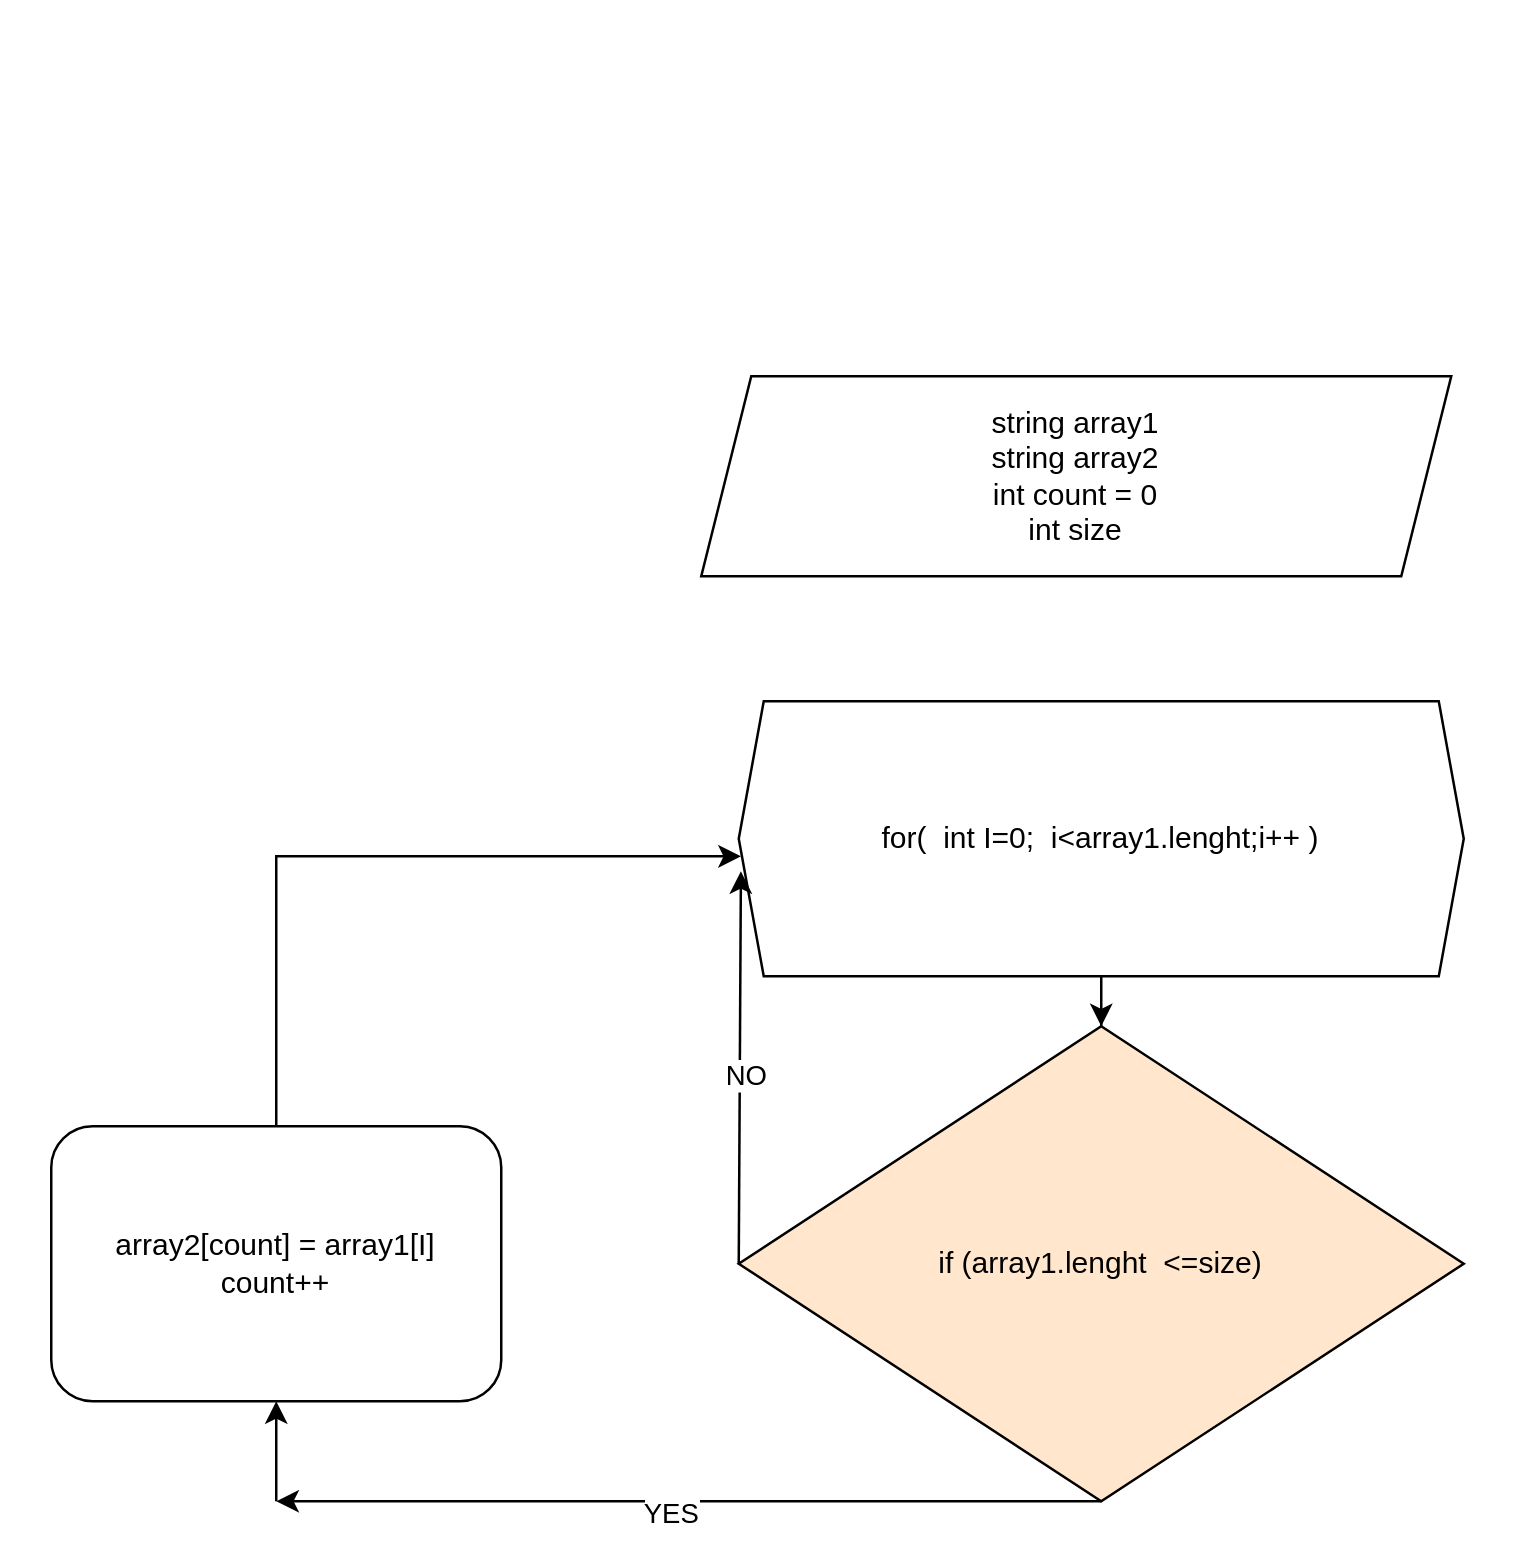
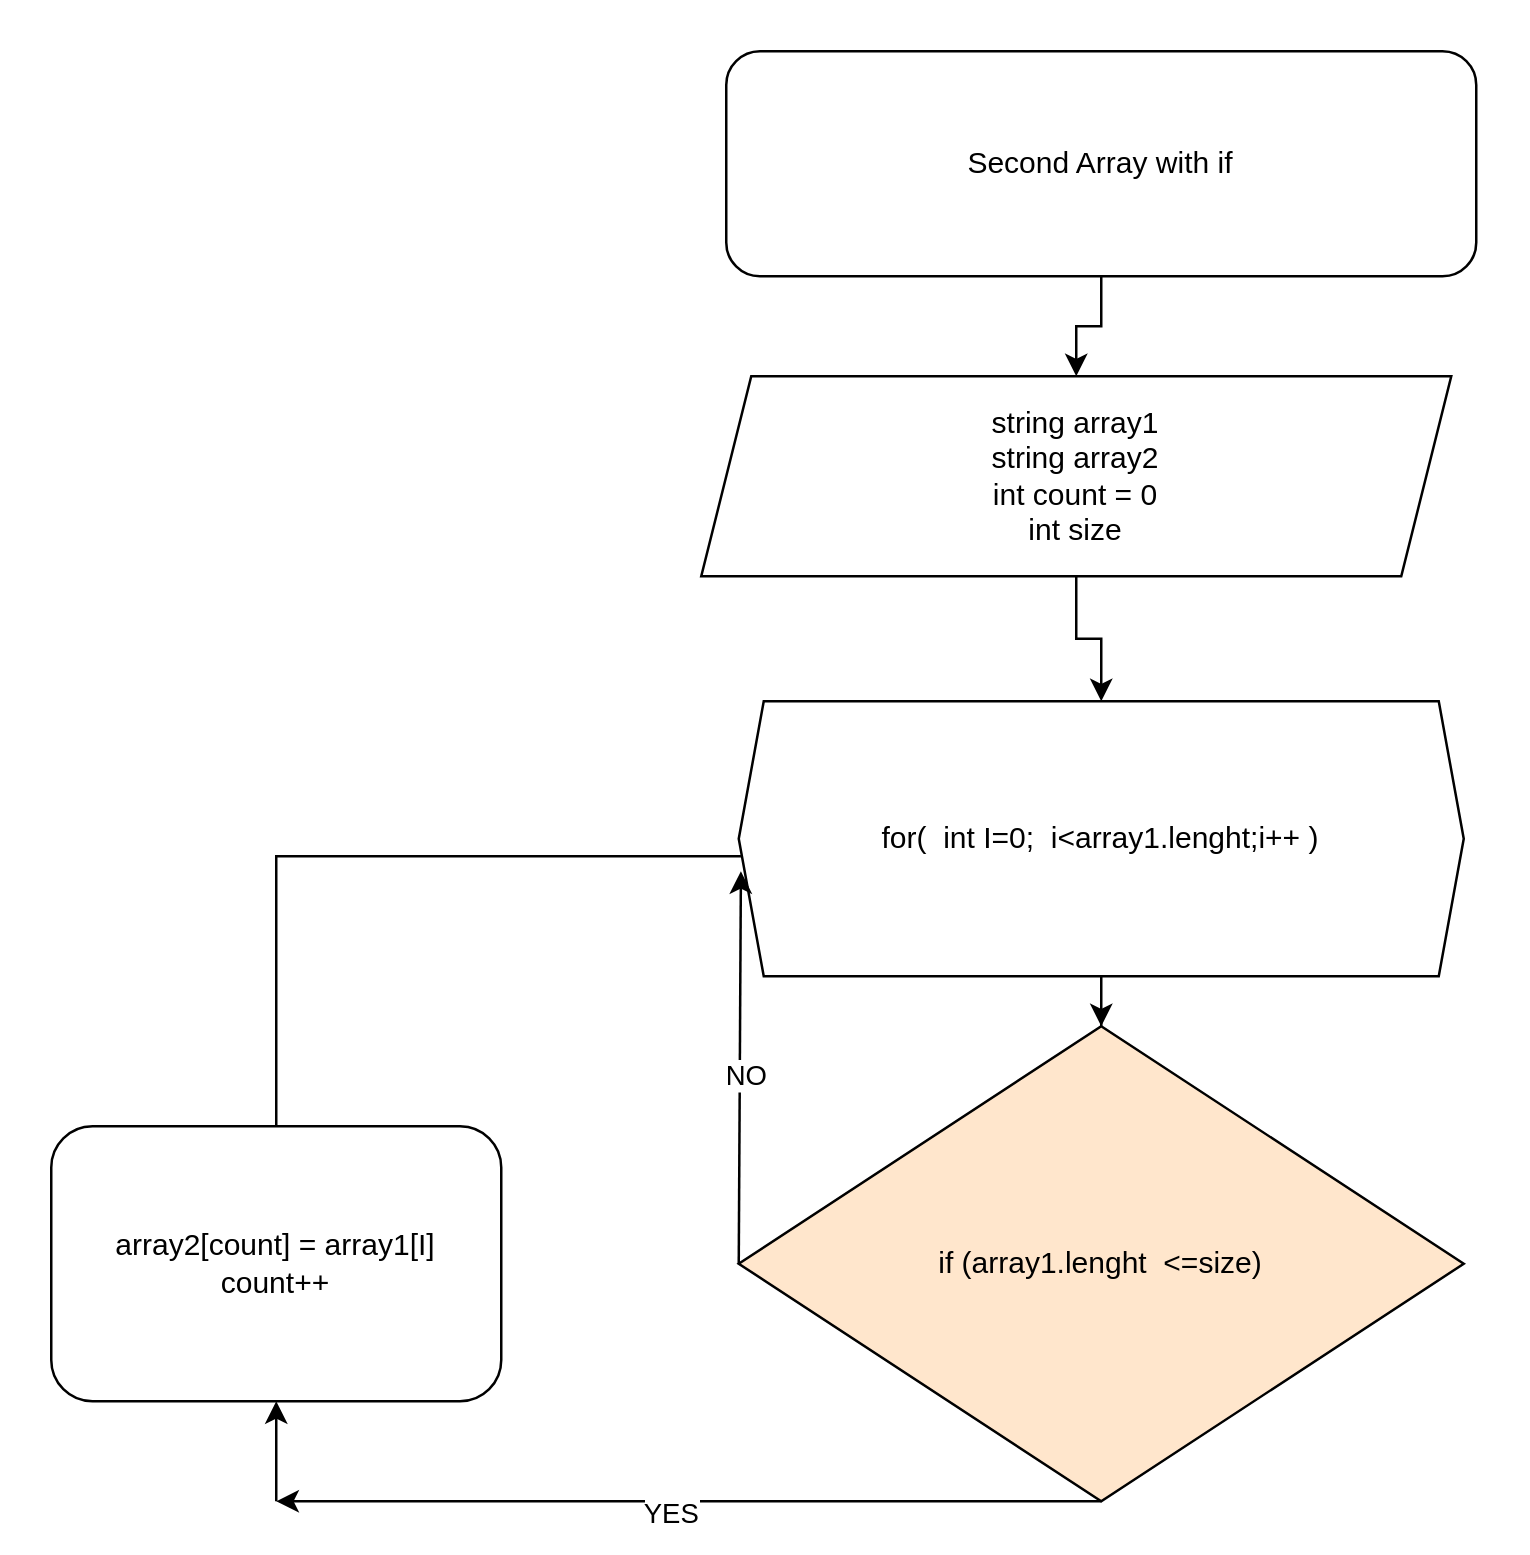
node "Second Array with if": added
edge "Second Array with if" -> "string array1 string array2 int count = 0 int size": added
edge "string array1 string array2 int count = 0 int size" -> "for( int I=0; i<array1.lenght;i++ )": added
edge "array2[count] = array1[I] count++" -> "for( int I=0; i<array1.lenght;i++ )": arrowhead classic -> none
